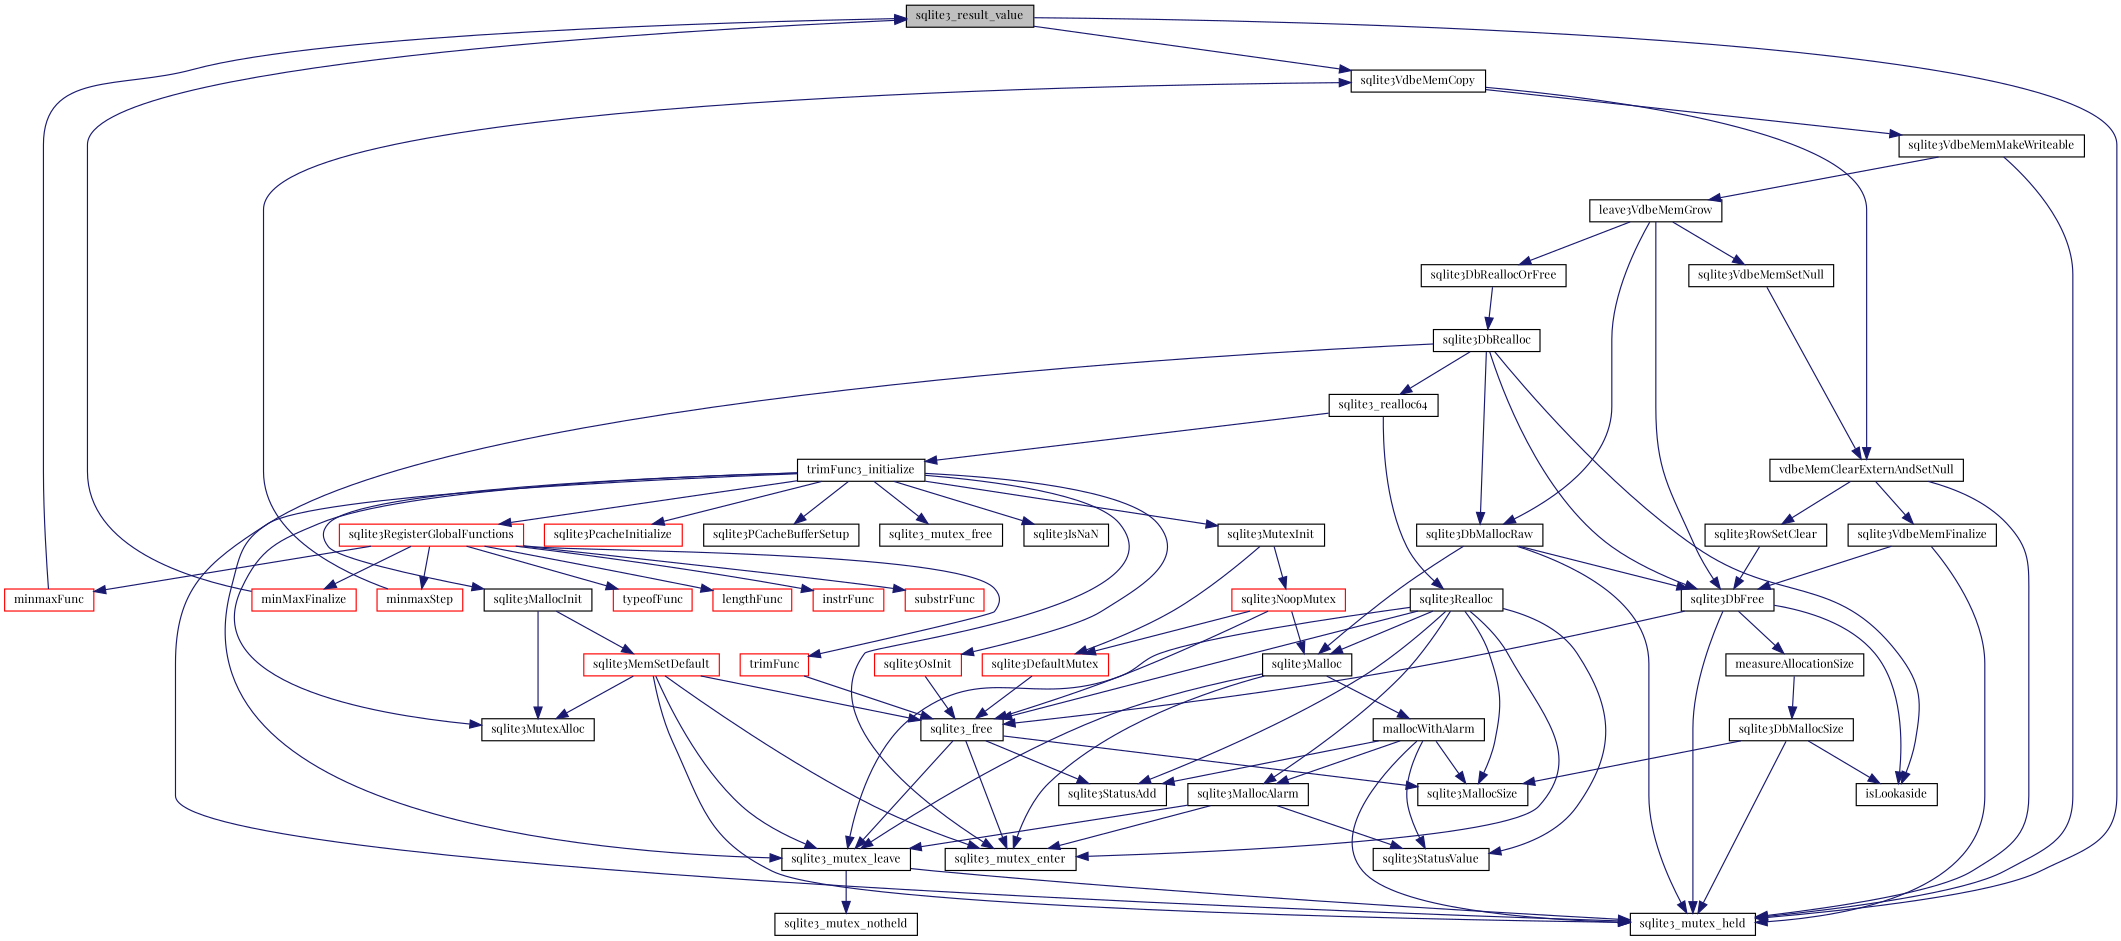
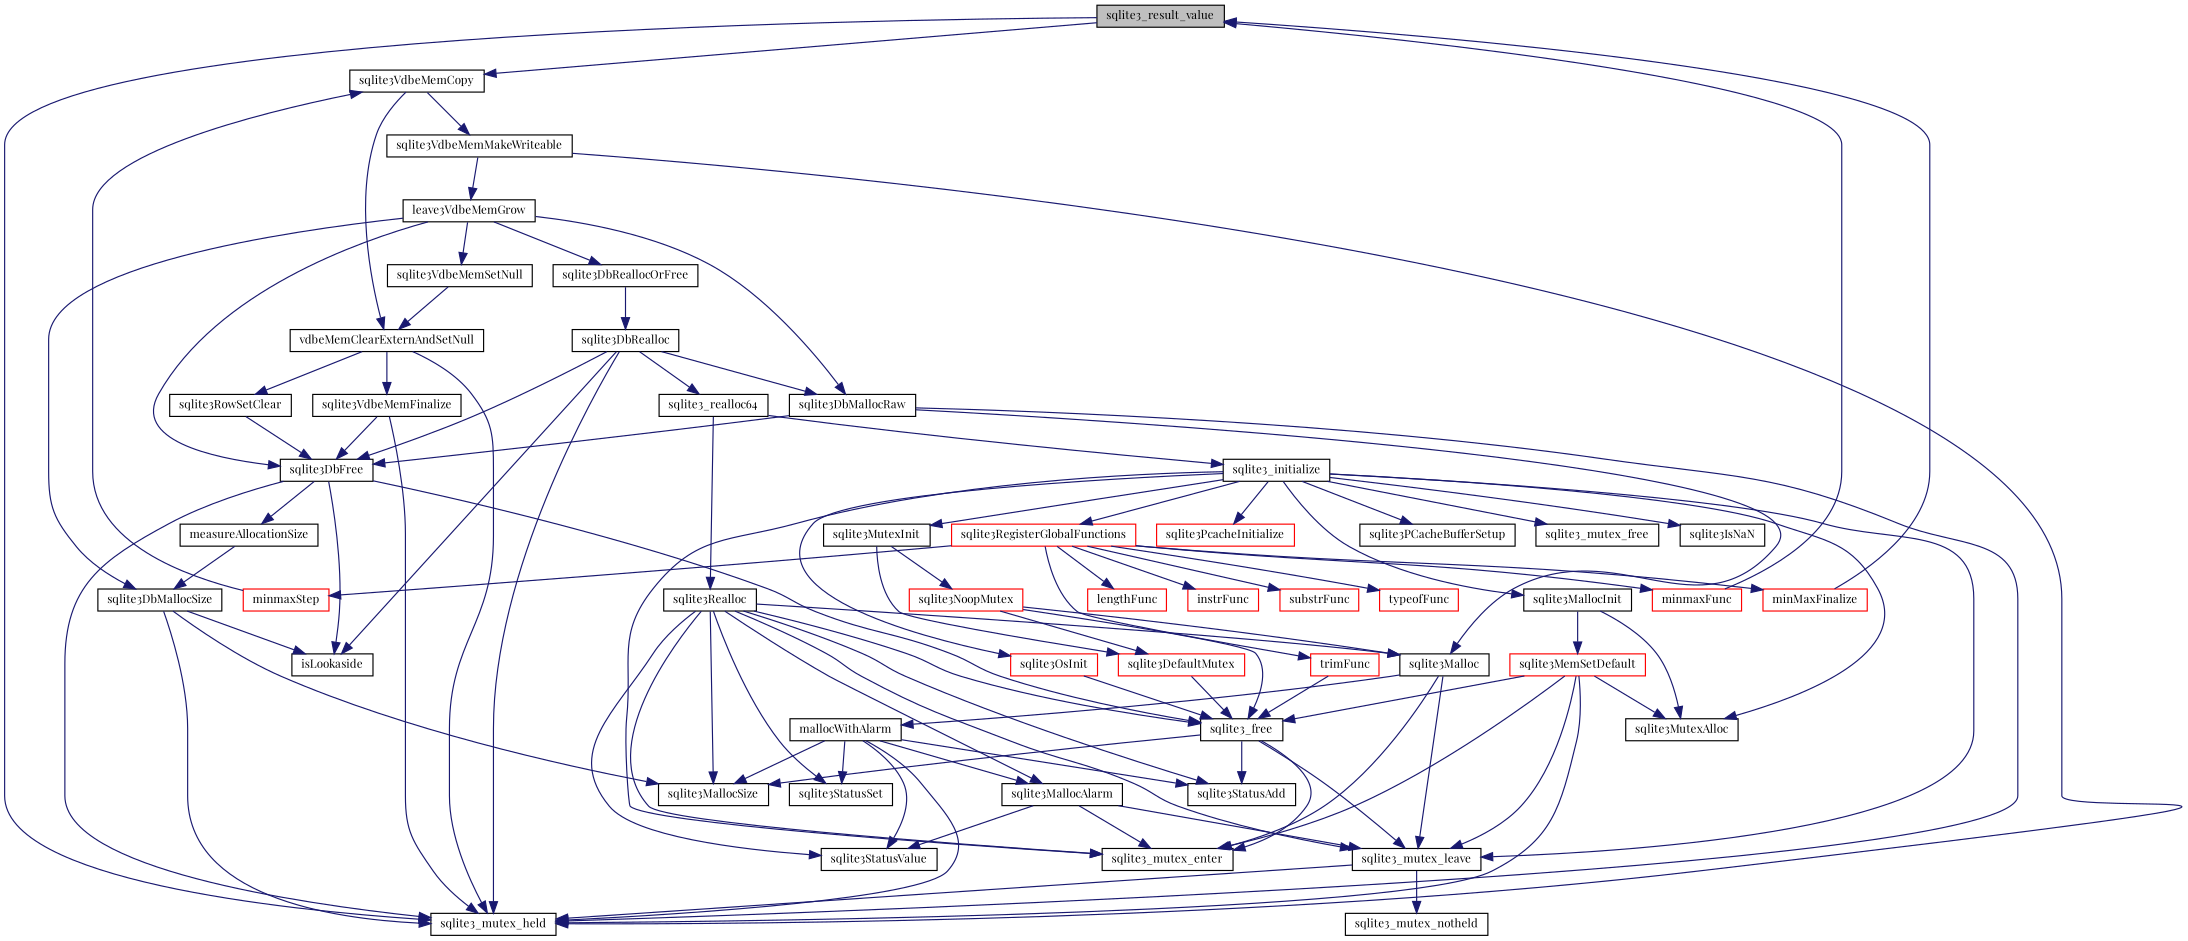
edge "leave3VdbeMemGrow" -> "sqlite3DbMallocSize": added
node "trimFunc3_initialize": label "trimFunc3_initialize" -> "sqlite3_initialize"
node "sqlite3StatusSet": added
